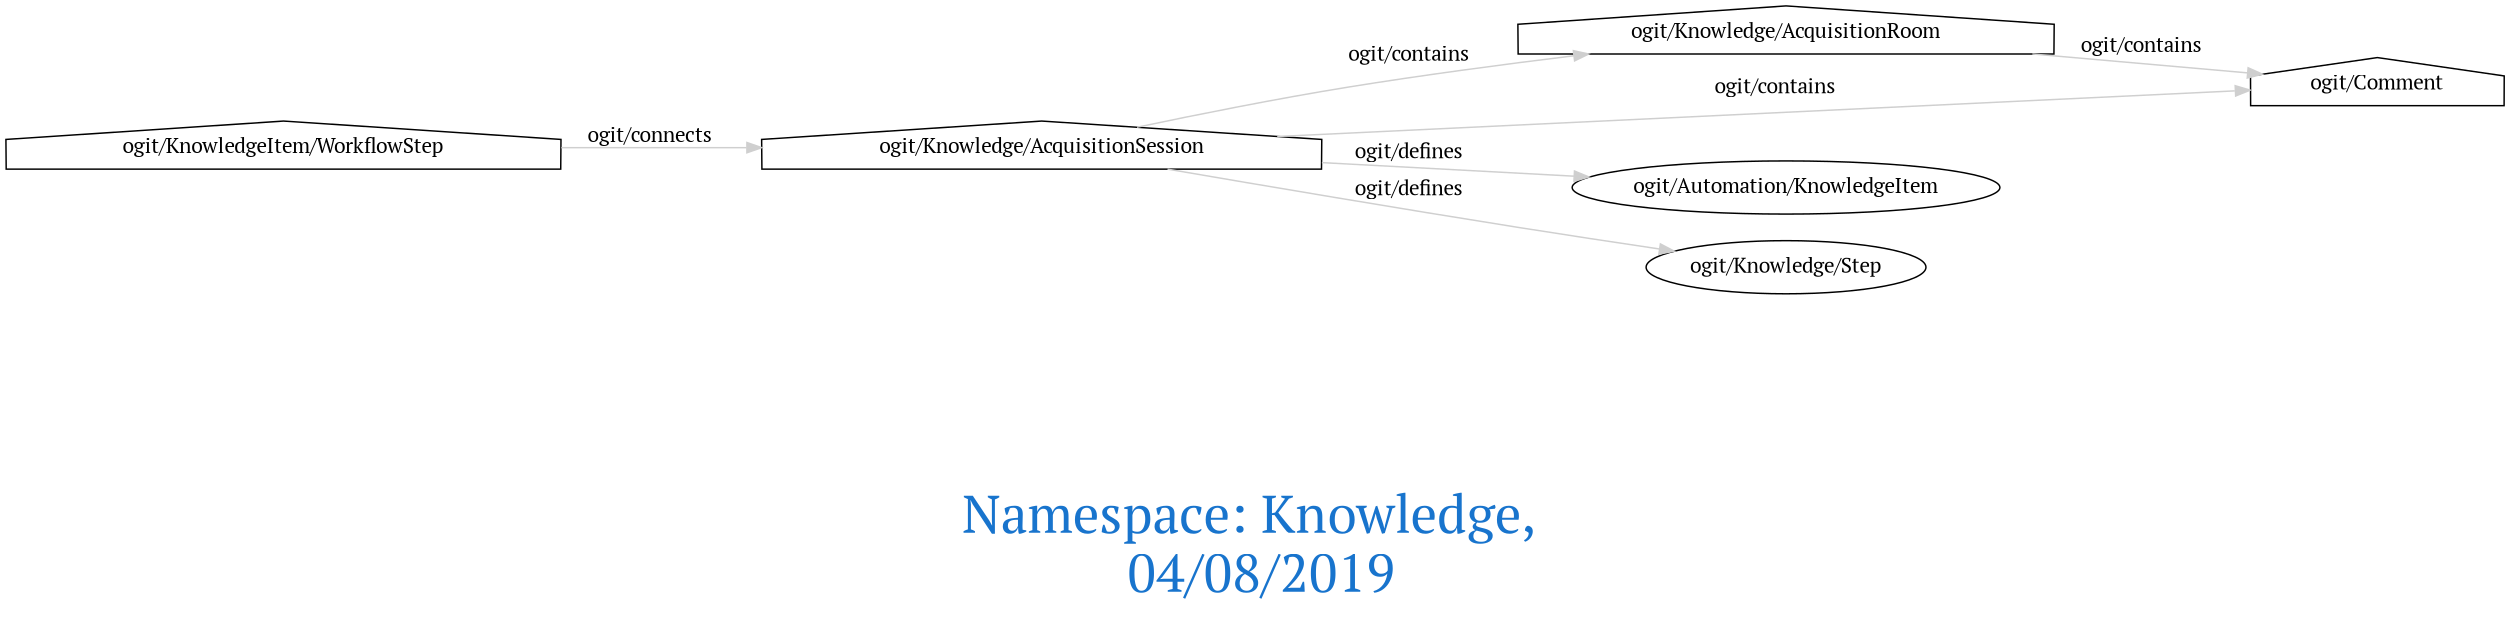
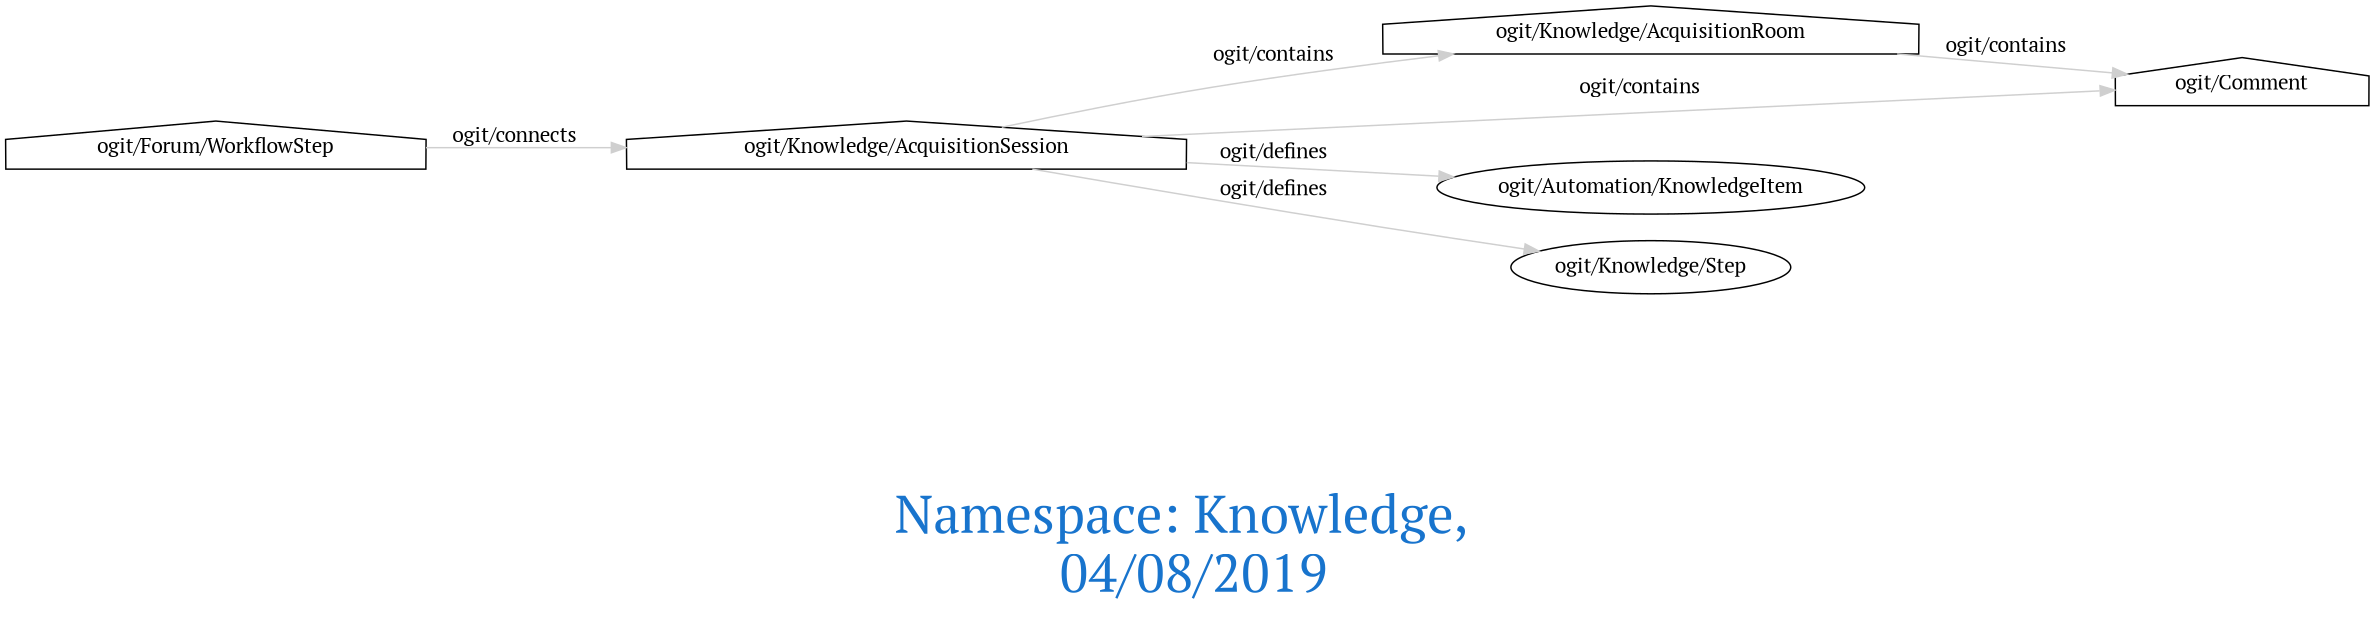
node "ogit/KnowledgeItem/WorkflowStep": label "ogit/KnowledgeItem/WorkflowStep" -> "ogit/Forum/WorkflowStep"
